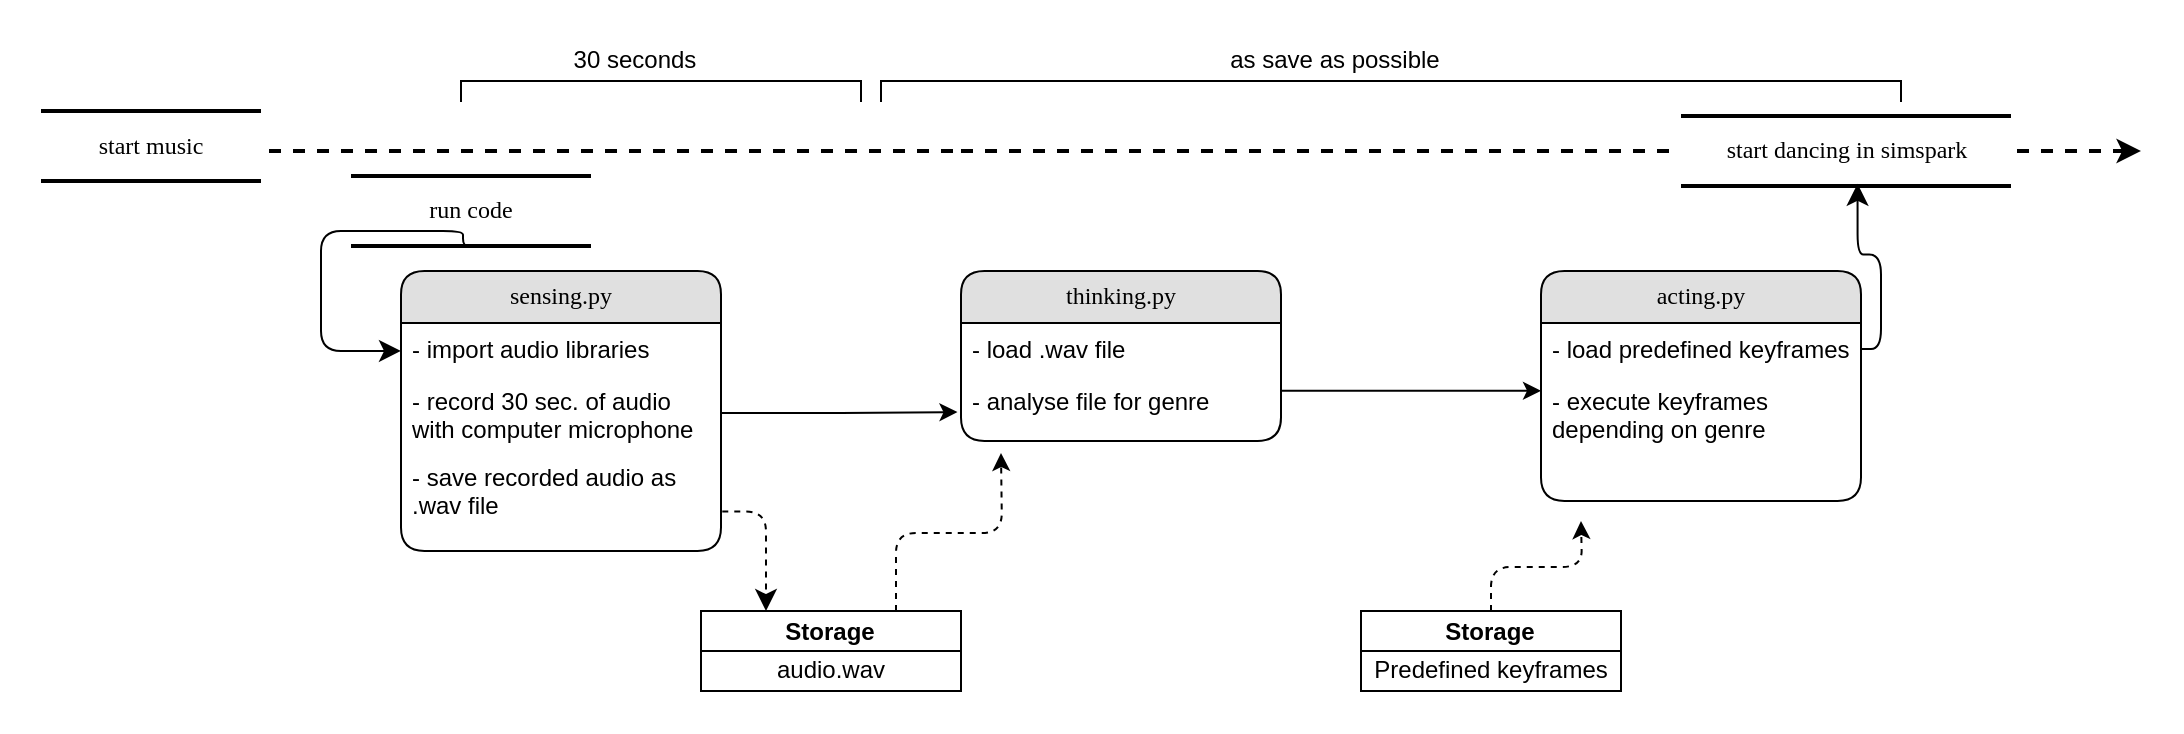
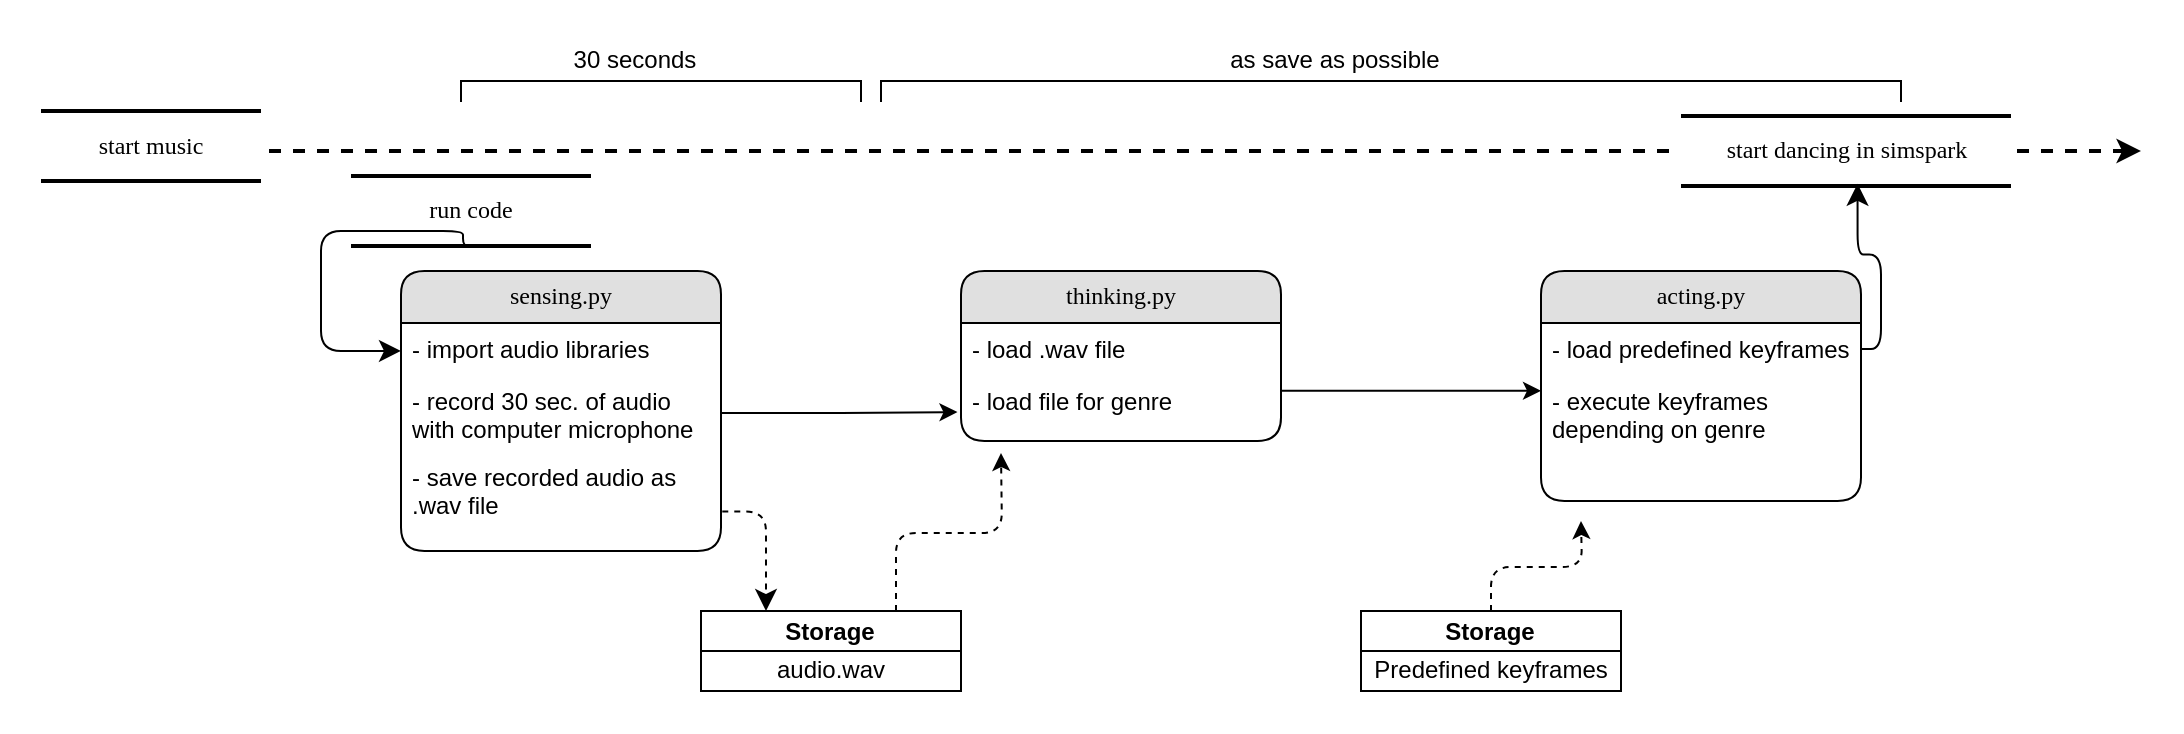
node "- analyse file for genre": label "- analyse file for genre" -> "- load file for genre"
